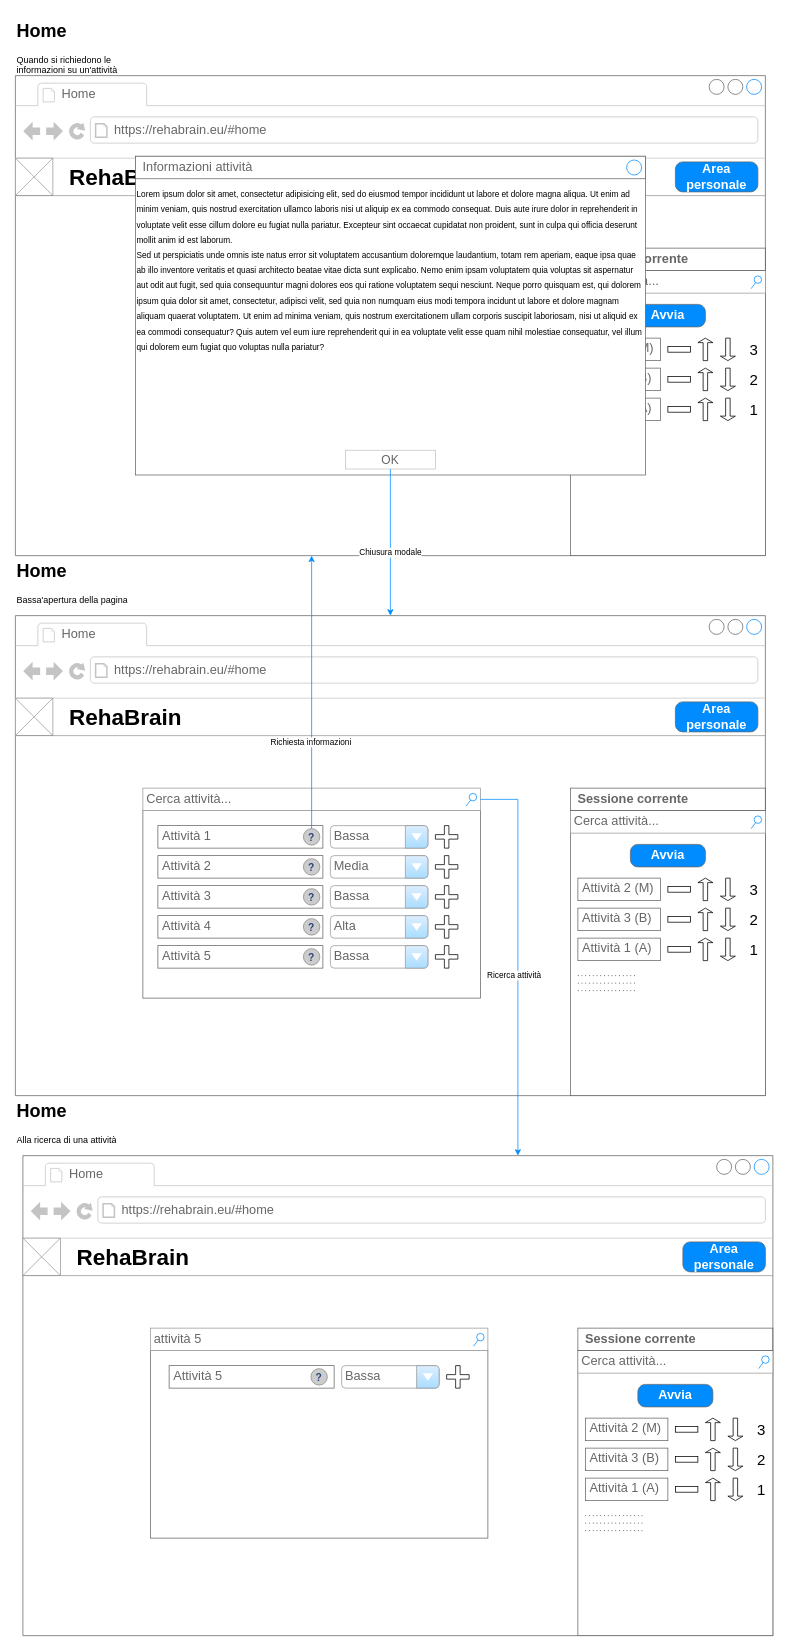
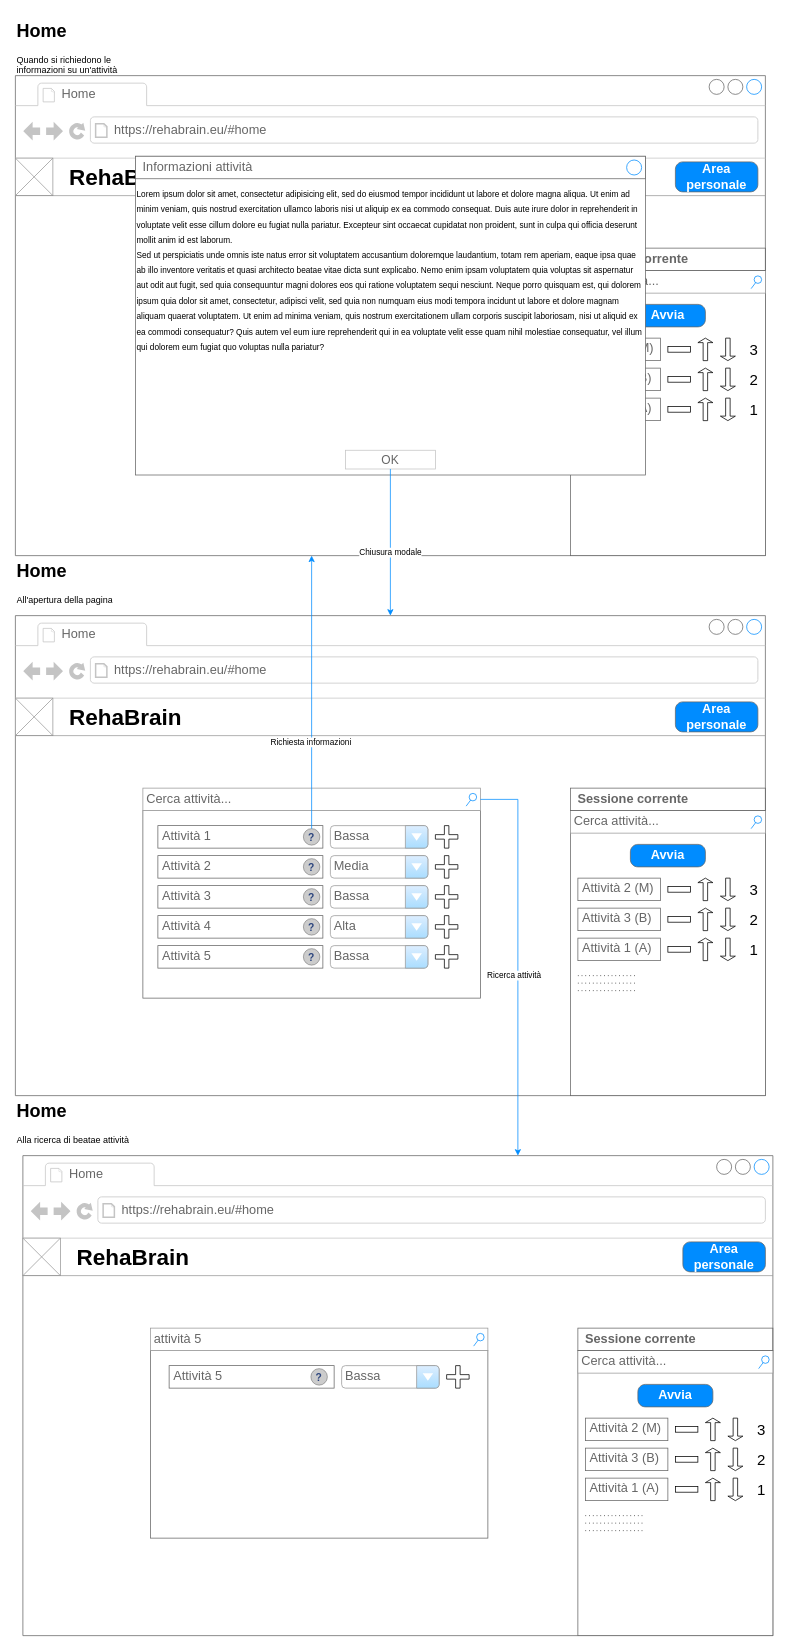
node "HomeBassa'apertura della pagina": label "HomeBassa'apertura della pagina" -> "HomeAll'apertura della pagina"
node "HomeAlla ricerca di una attività": label "HomeAlla ricerca di una attività" -> "HomeAlla ricerca di beatae attività"
